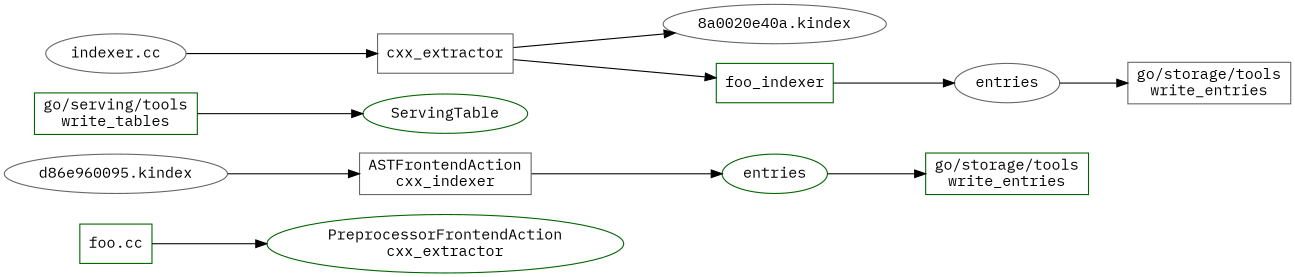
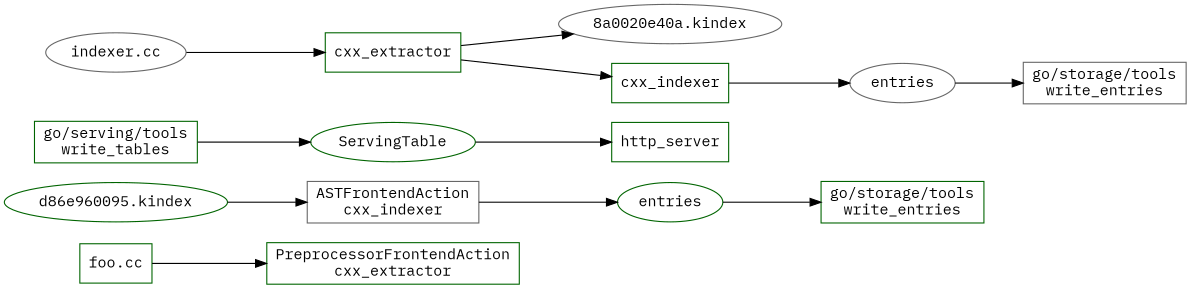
node "cxx_extractor": color gray40 -> darkgreen
node "foo_indexer": label "foo_indexer" -> "cxx_indexer"
node "http_server": added
node "d86e960095.kindex": color gray40 -> darkgreen
node "PreprocessorFrontendAction cxx_extractor": shape ellipse -> box
